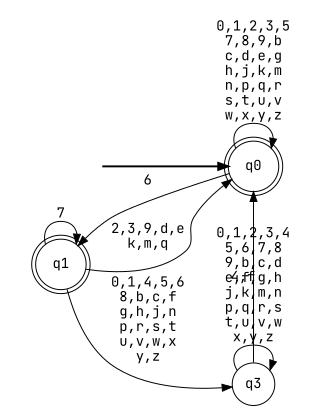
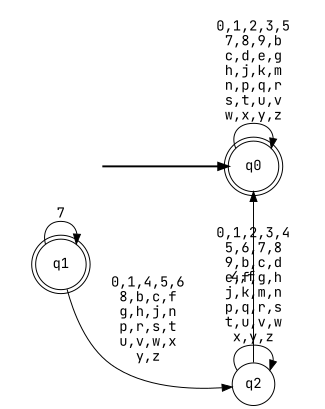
edge "q0" -> "q1": removed, label "6"
edge "q1" -> "q0": removed, label "2,3,9,d,e k,m,q"
node "q3": label "q3" -> "q2"
